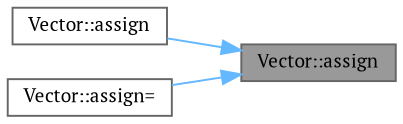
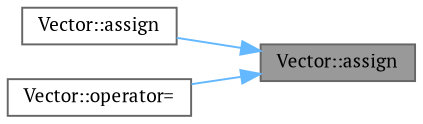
node "Vector::assign=": label "Vector::assign=" -> "Vector::operator="
